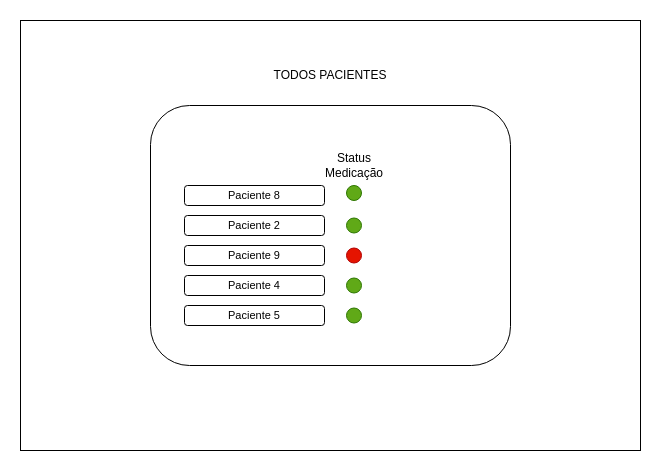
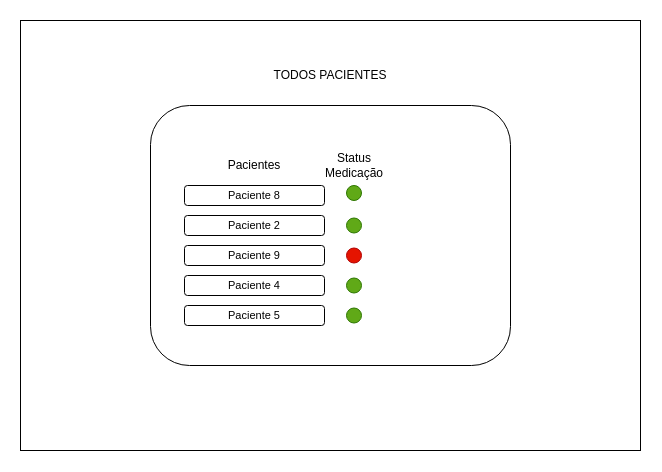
node "Pacientes": added
